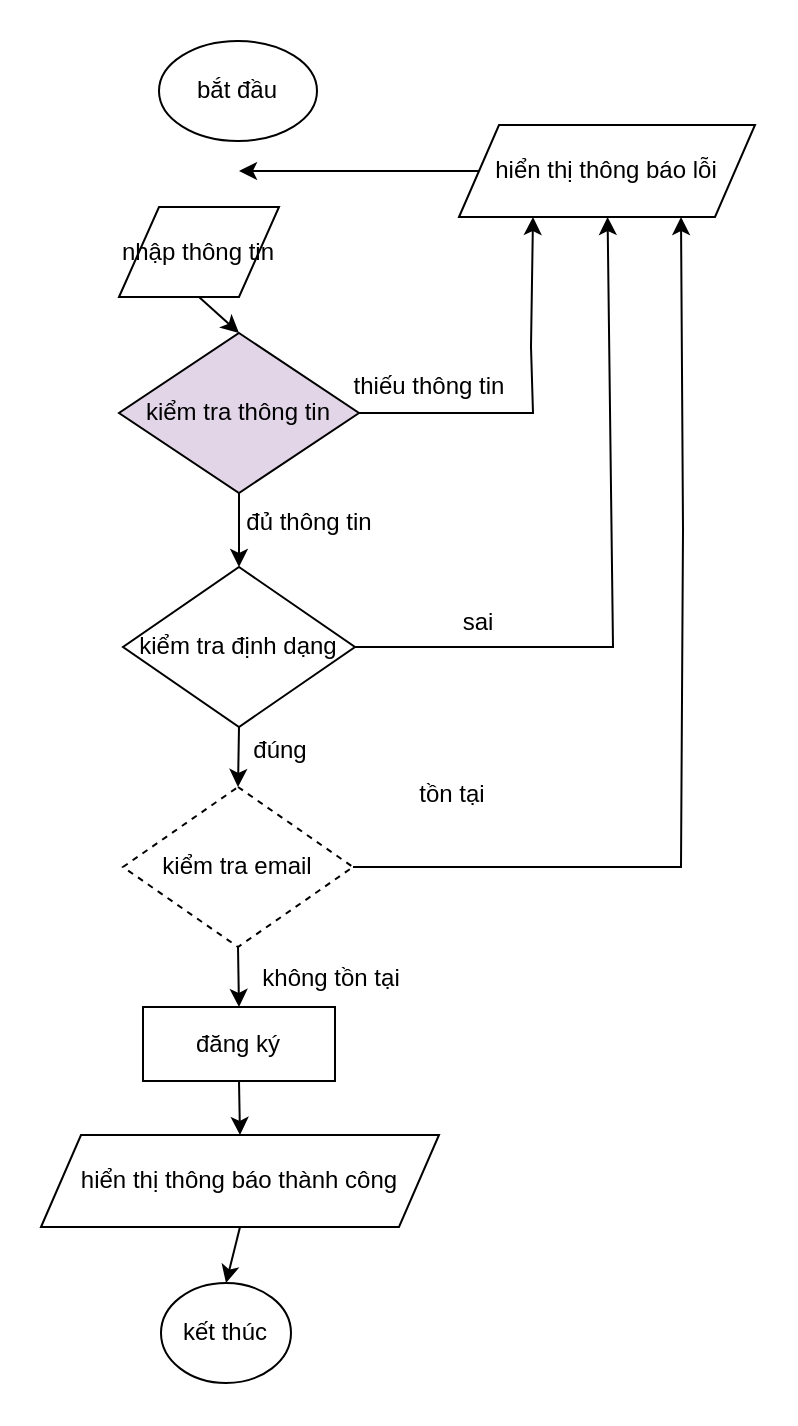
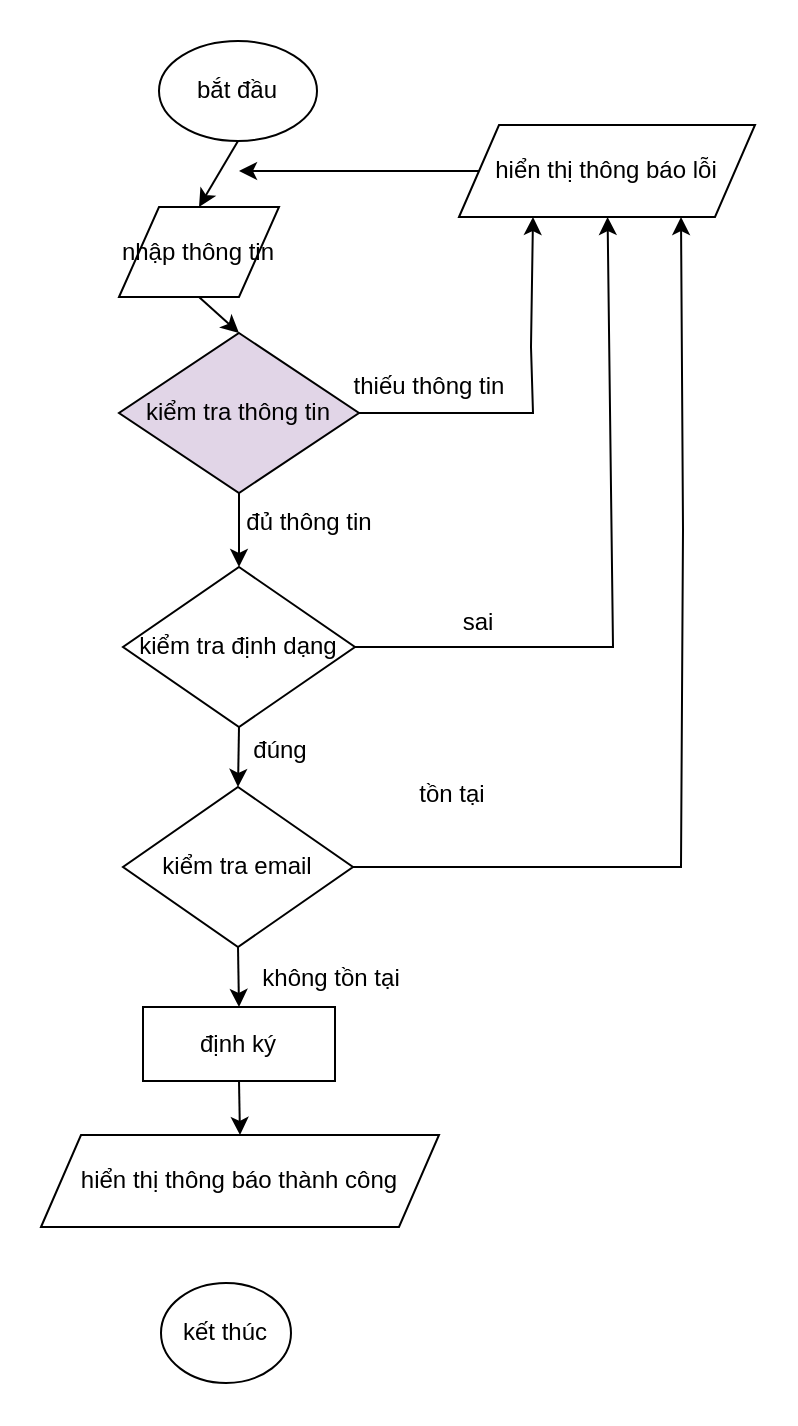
edge "bắt đầu" -> "nhập thông tin": added
node "kiểm tra email": style dashed -> solid
node "đăng ký": label "đăng ký" -> "định ký"
edge "hiển thị thông báo thành công" -> "kết thúc": removed
